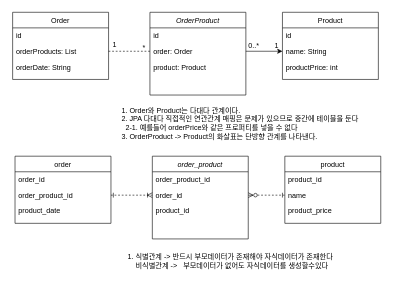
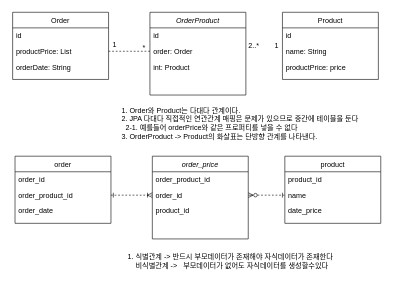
node "0..*": label "0..*" -> "2..*"
edge "order: Order" -> "name: String": removed
node "orderProducts: List": label "orderProducts: List" -> "productPrice: List"
node "product: Product": label "product: Product" -> "int: Product"
node "productPrice: int": label "productPrice: int" -> "productPrice: price"
node "order_product": label "order_product" -> "order_price"
node "product_date": label "product_date" -> "order_date"
node "product_price": label "product_price" -> "date_price"
